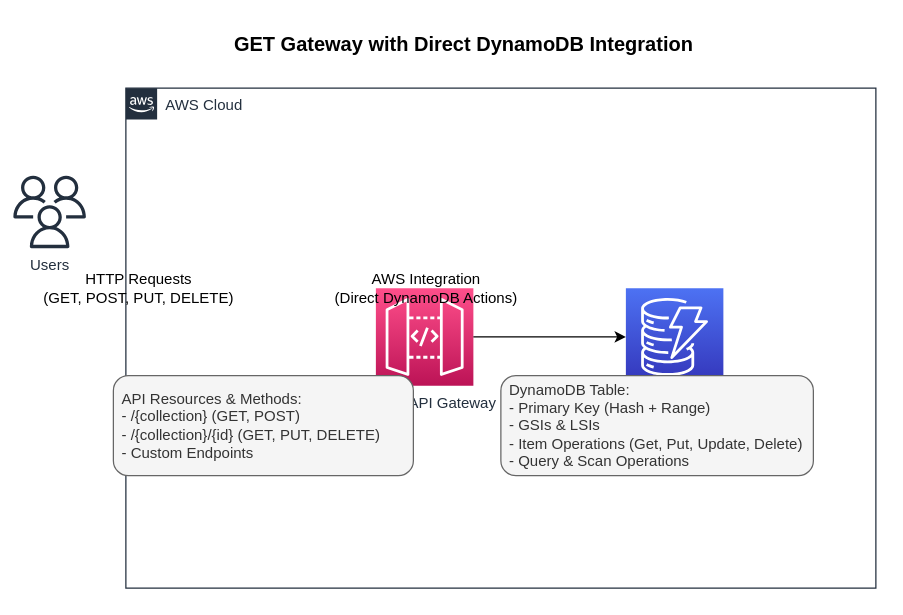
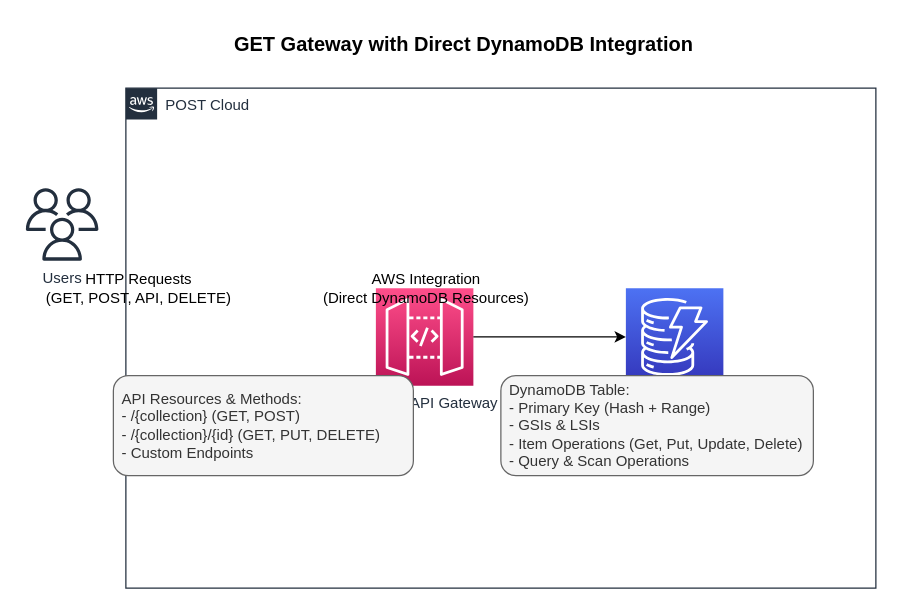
node "AWS Cloud": label "AWS Cloud" -> "POST Cloud"
node "Users": moved (49, 212) -> (62, 224)
node "HTTP Requests (GET, POST, PUT, DELETE)": label "HTTP Requests (GET, POST, PUT, DELETE)" -> "HTTP Requests (GET, POST, API, DELETE)"
node "AWS Integration (Direct DynamoDB Actions)": label "AWS Integration (Direct DynamoDB Actions)" -> "AWS Integration (Direct DynamoDB Resources)"
node "Custom API Gateway": label "Custom API Gateway" -> "Amazon API Gateway"
